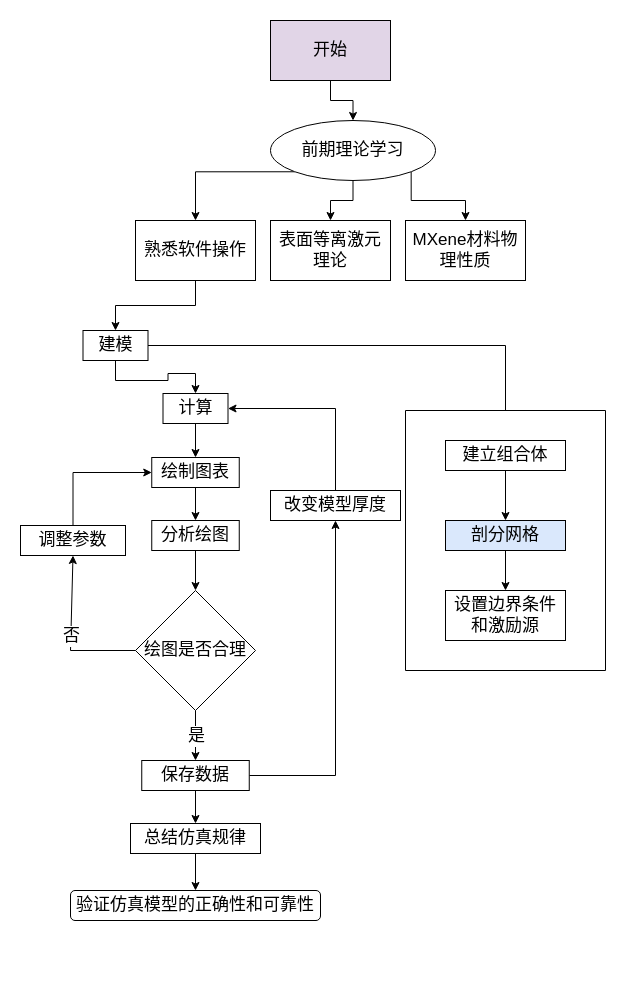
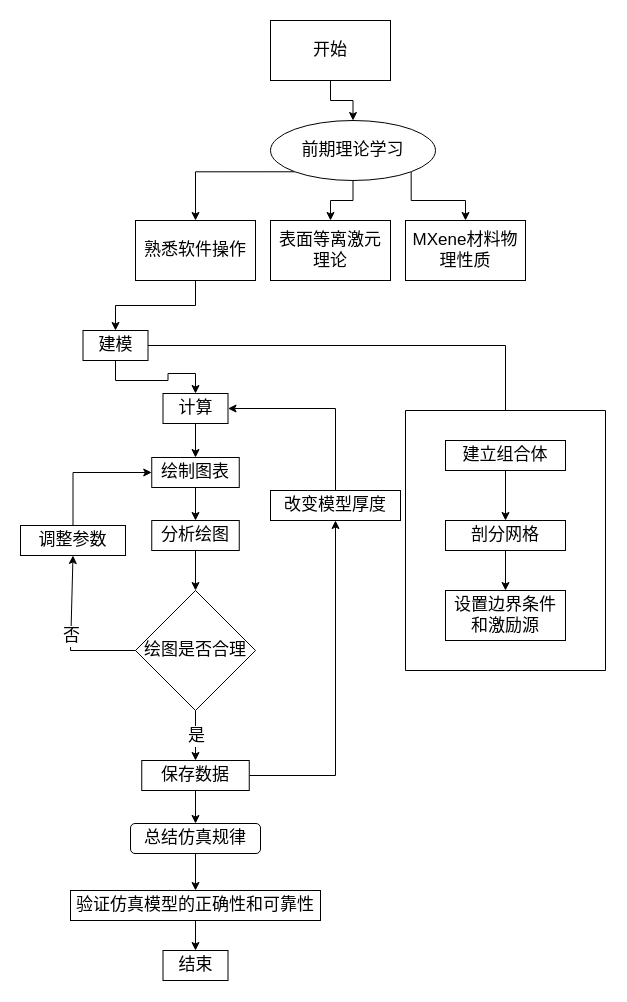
node "开始": fillcolor #e1d5e7 -> #ffffff
node "剖分网格": fillcolor #dae8fc -> #ffffff
node "总结仿真规律": shape rectangle -> rounded rectangle
node "验证仿真模型的正确性和可靠性": shape rounded rectangle -> rectangle
edge "验证仿真模型的正确性和可靠性" -> "结束": added
node "结束": added
